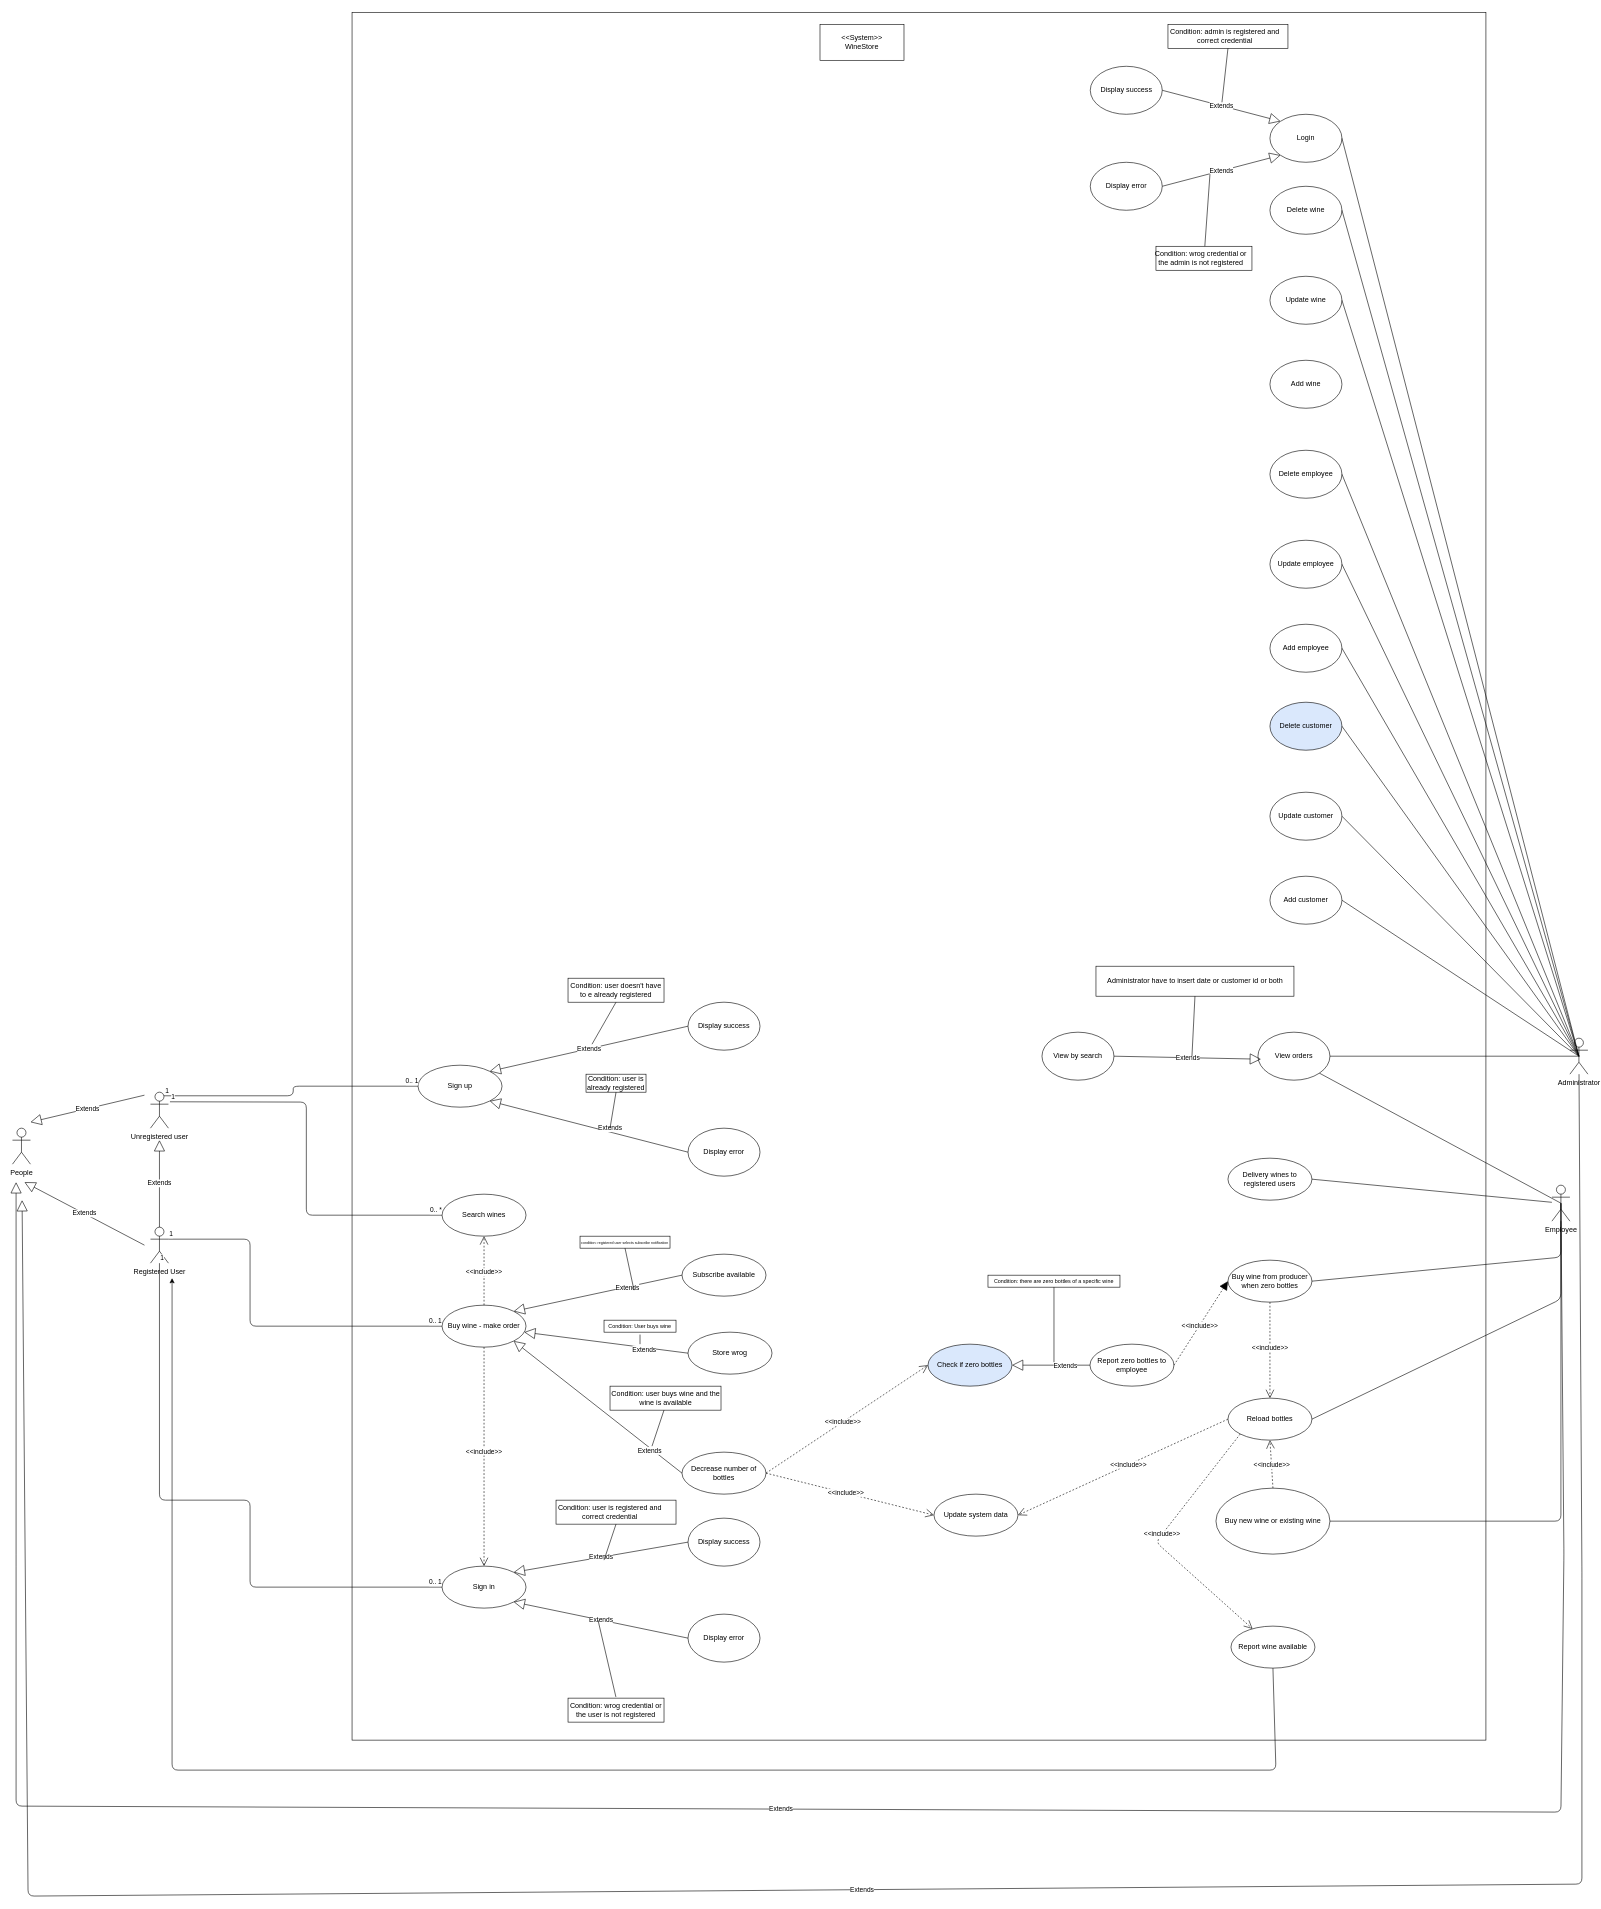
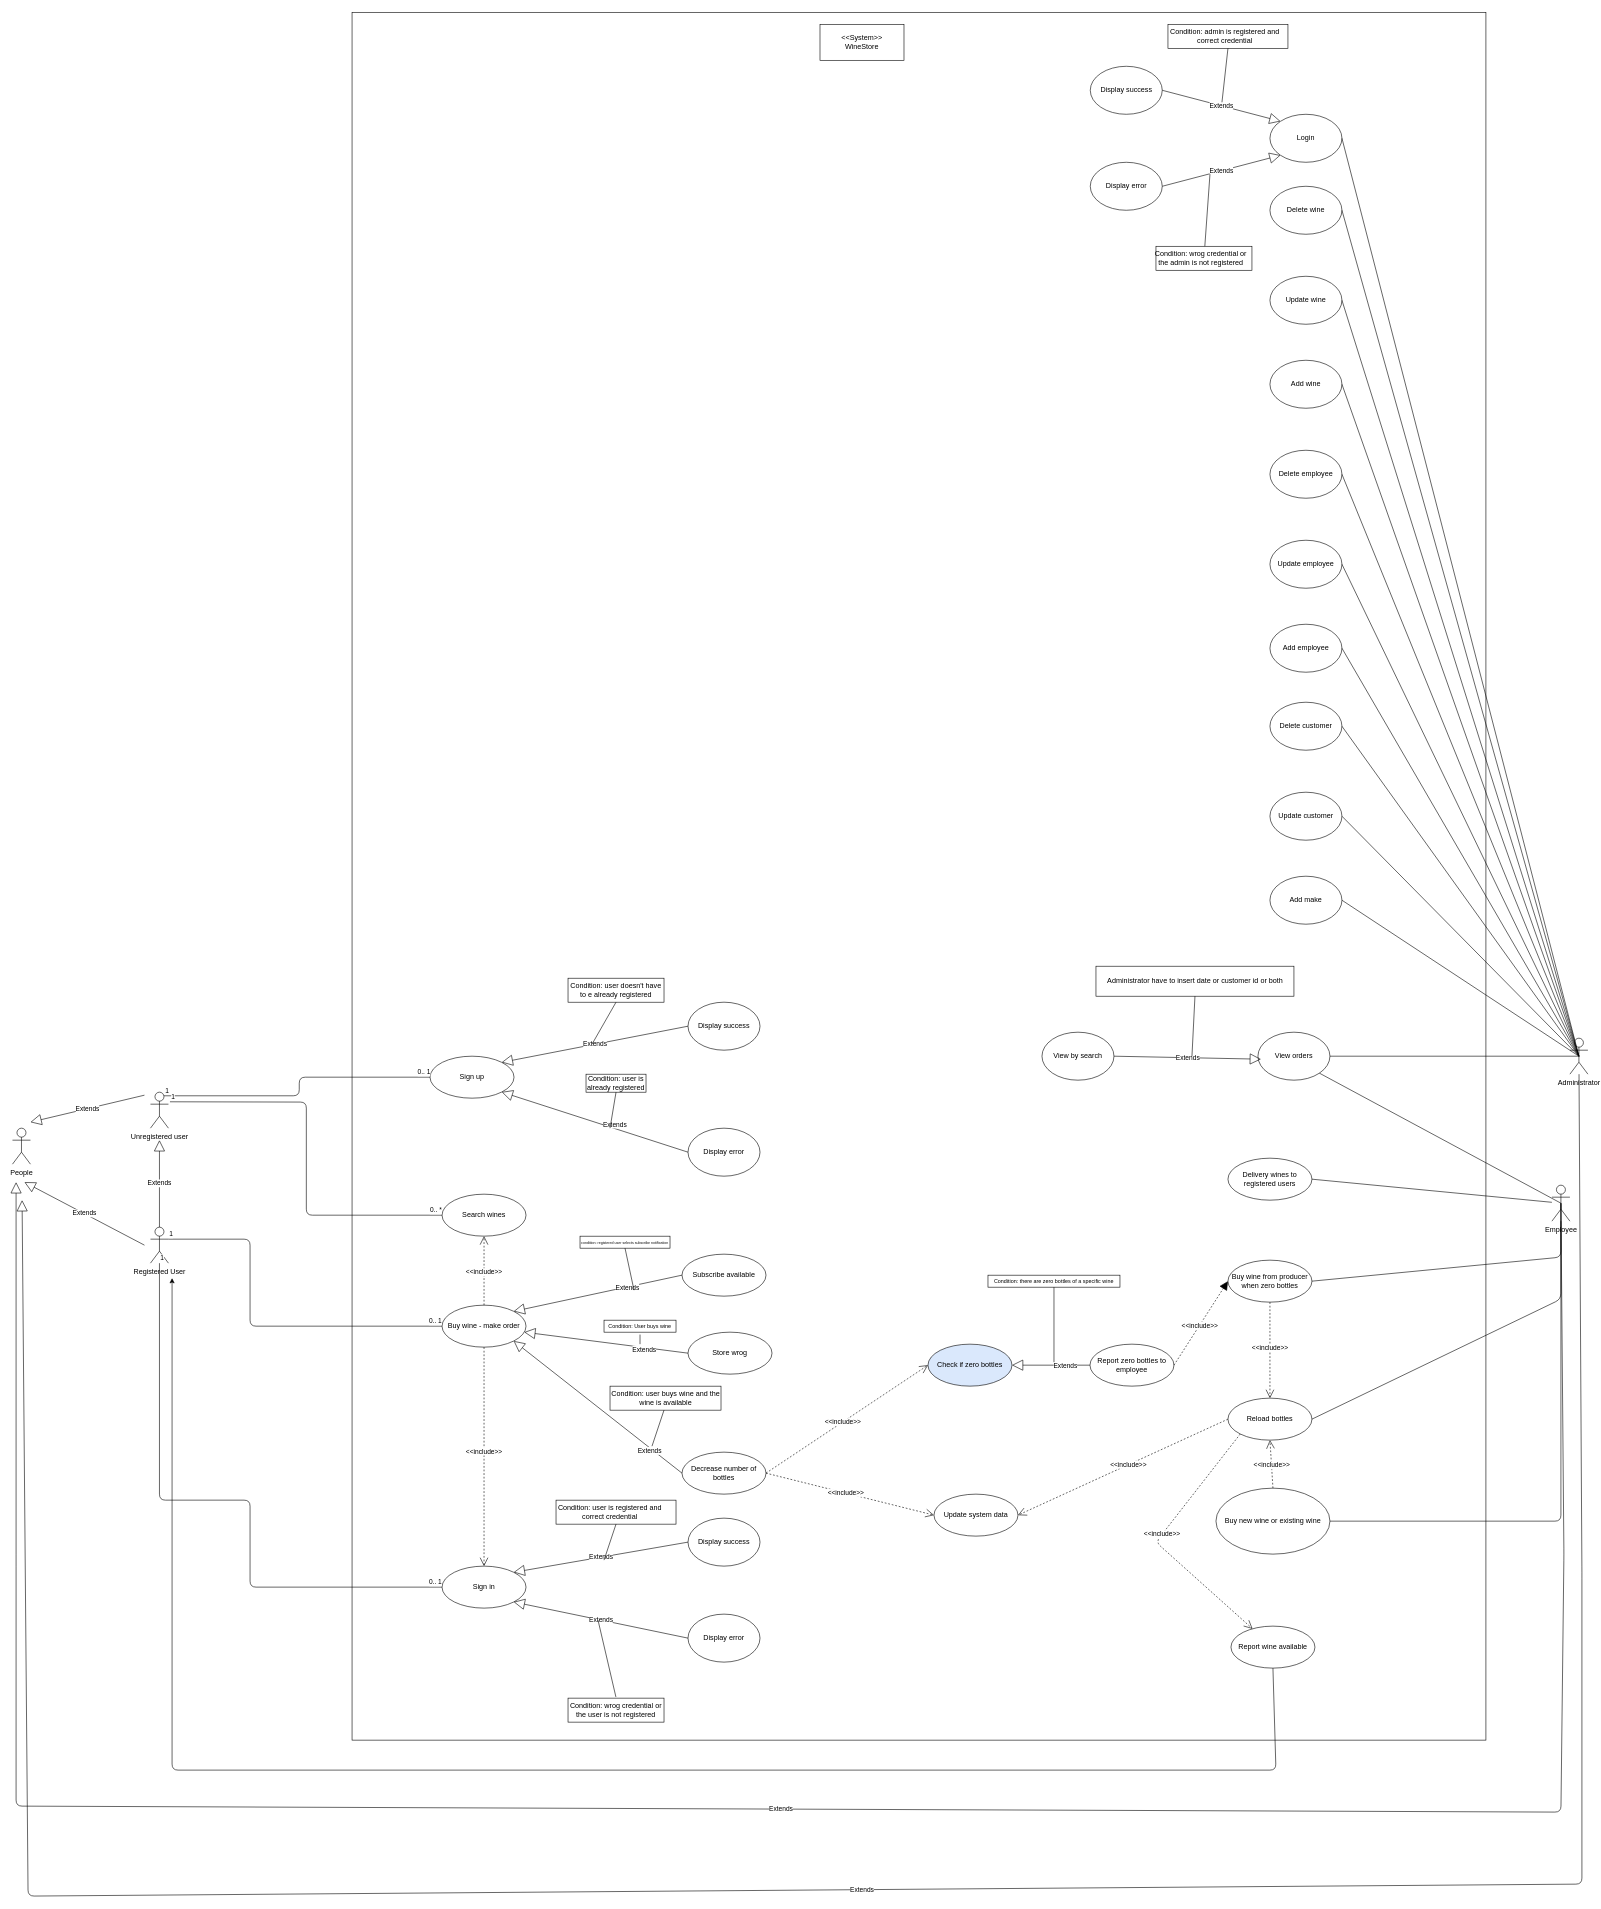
edge "Add wine" -- "Administrator": added
node "Delete customer": fillcolor #dae8fc -> #ffffff
node "Add customer": label "Add customer" -> "Add make"
node "Sign up": moved (460, 1086) -> (472, 1077)
